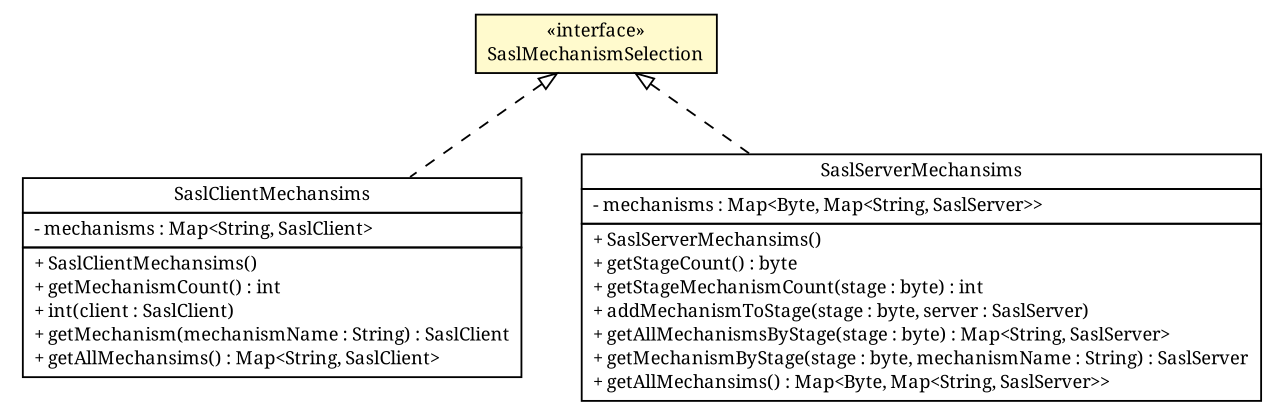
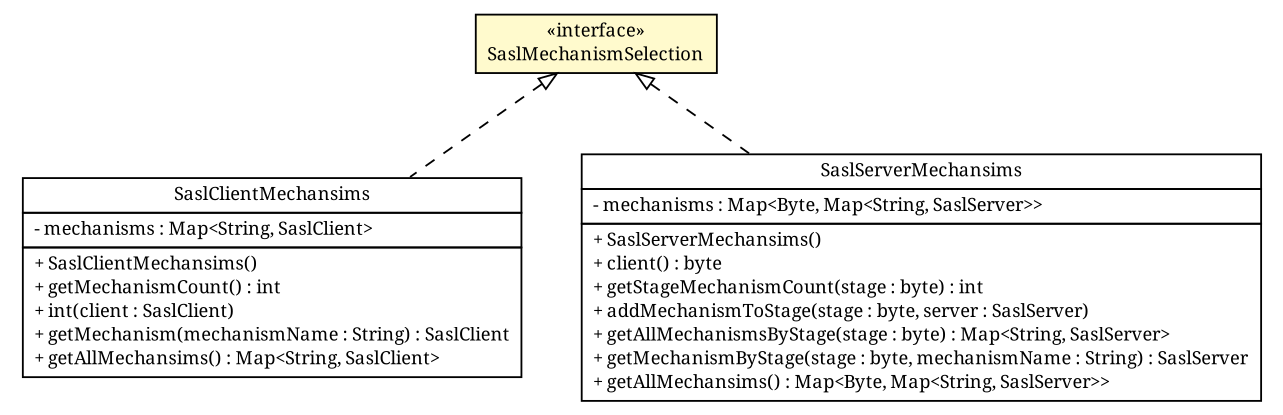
node "SaslServerMechansims": text "+ getStageCount() : byte" -> "+ client() : byte"
